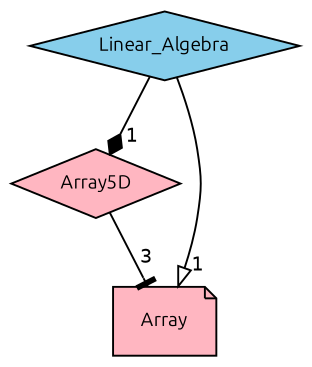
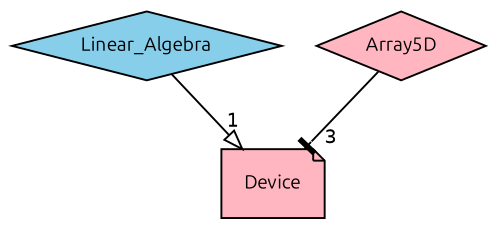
edge "Linear_Algebra" -> "Array5D": removed
node "Array": label "Array" -> "Device"
